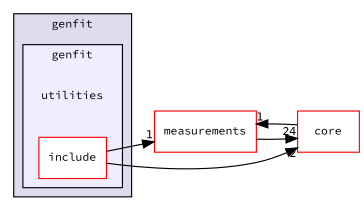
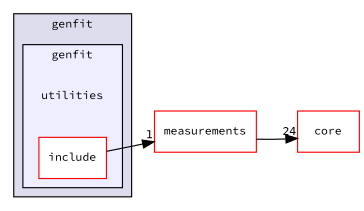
edge "core" -> "measurements": removed
edge "include" -> "core": removed
